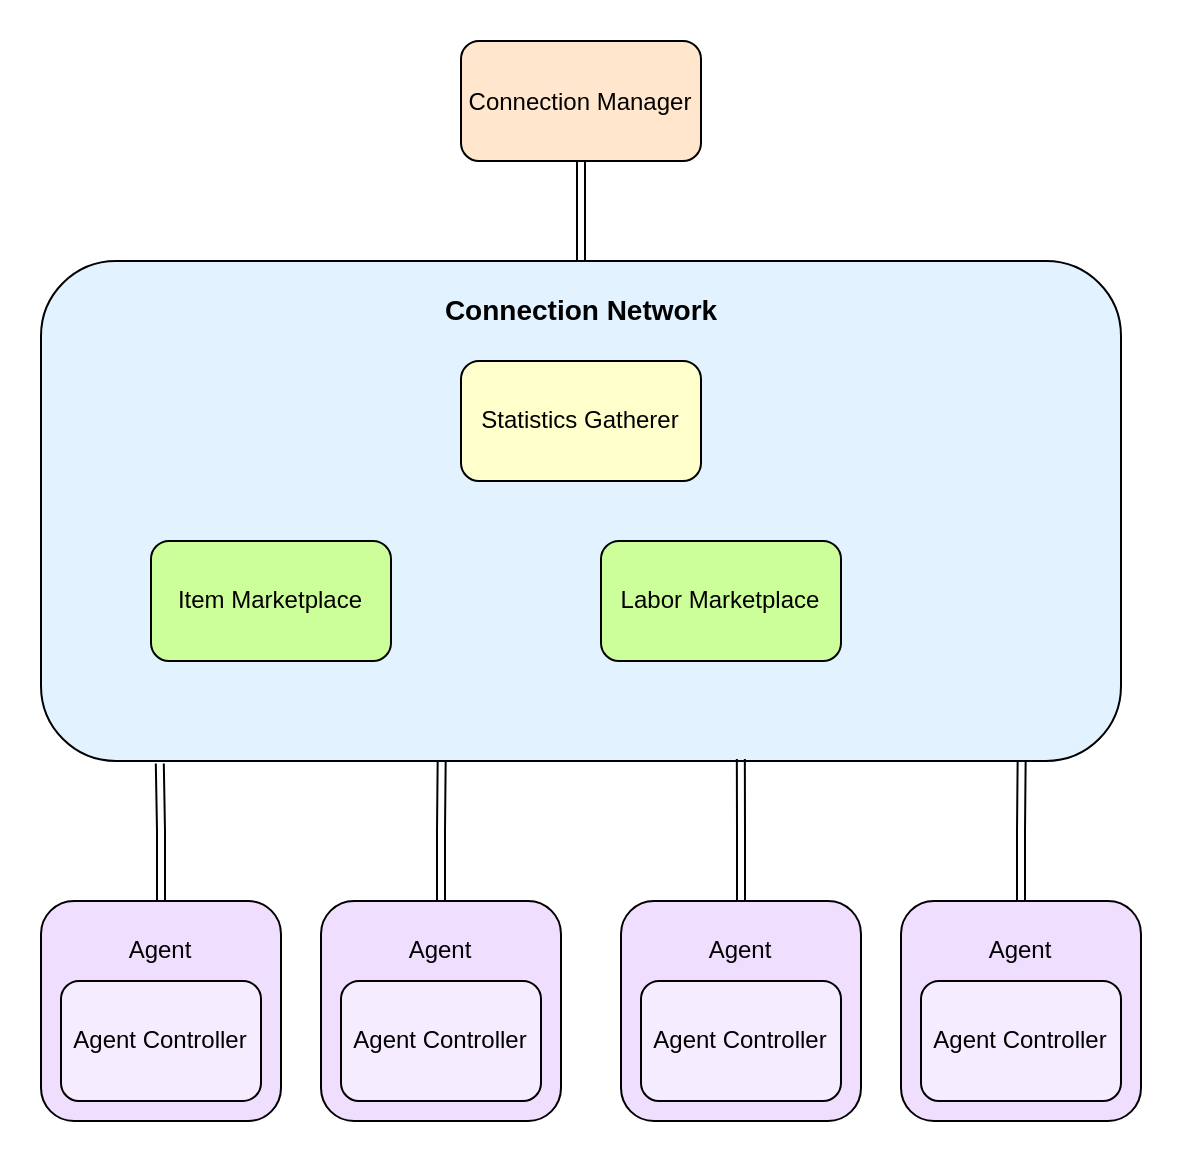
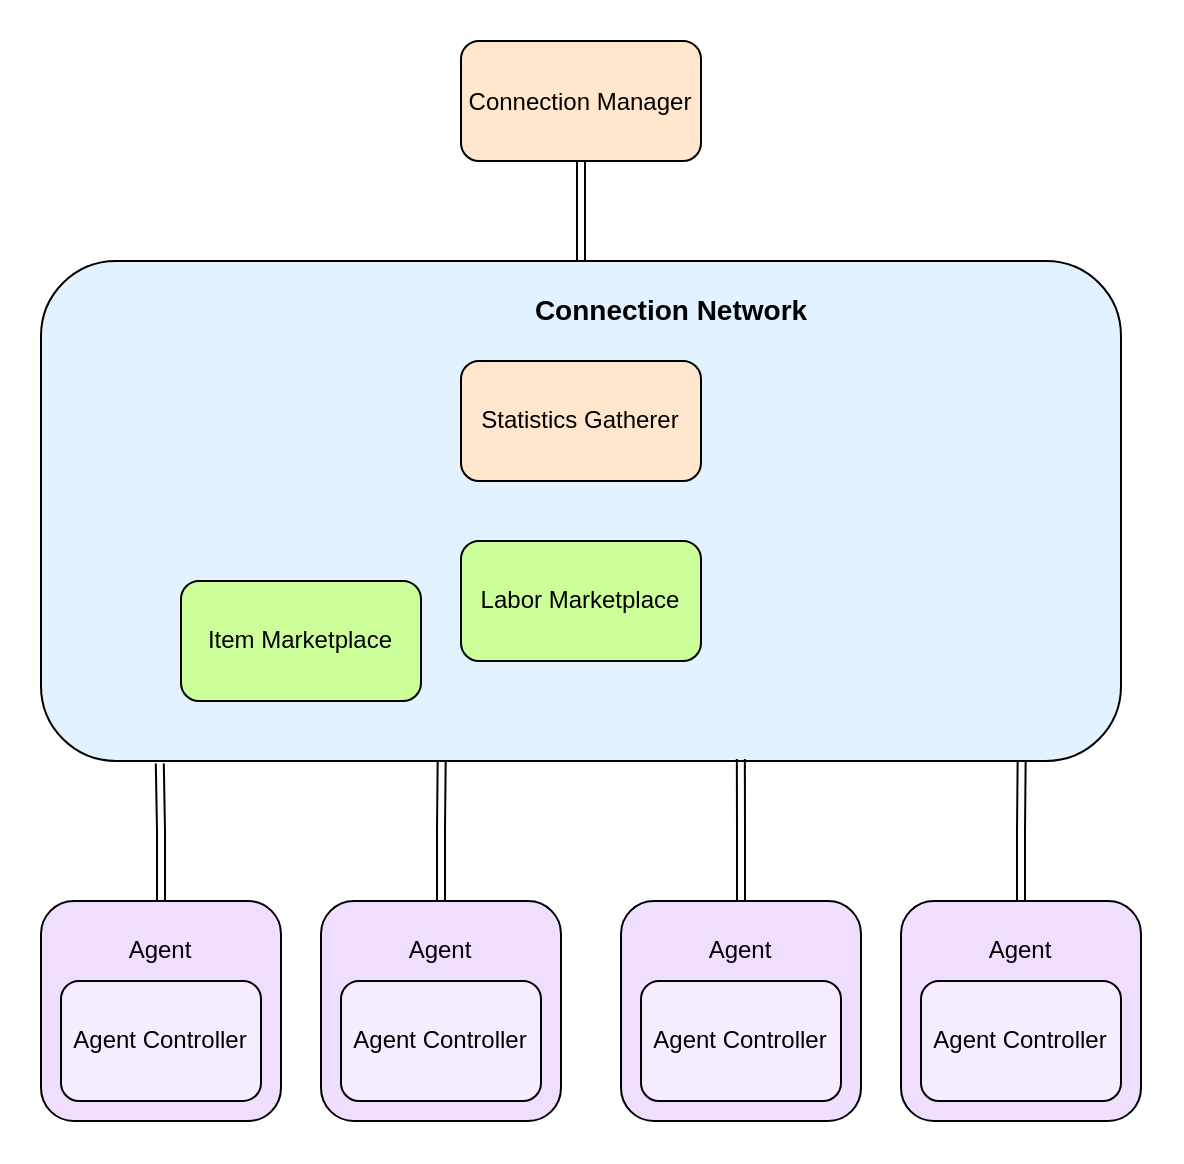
node "Connection Network": moved (582, 311) -> (672, 311)
node "Statistics Gatherer": fillcolor #ffffcc -> #ffe6cc
node "Item Marketplace": moved (271, 601) -> (301, 641)
node "Labor Marketplace": moved (721, 601) -> (581, 601)
